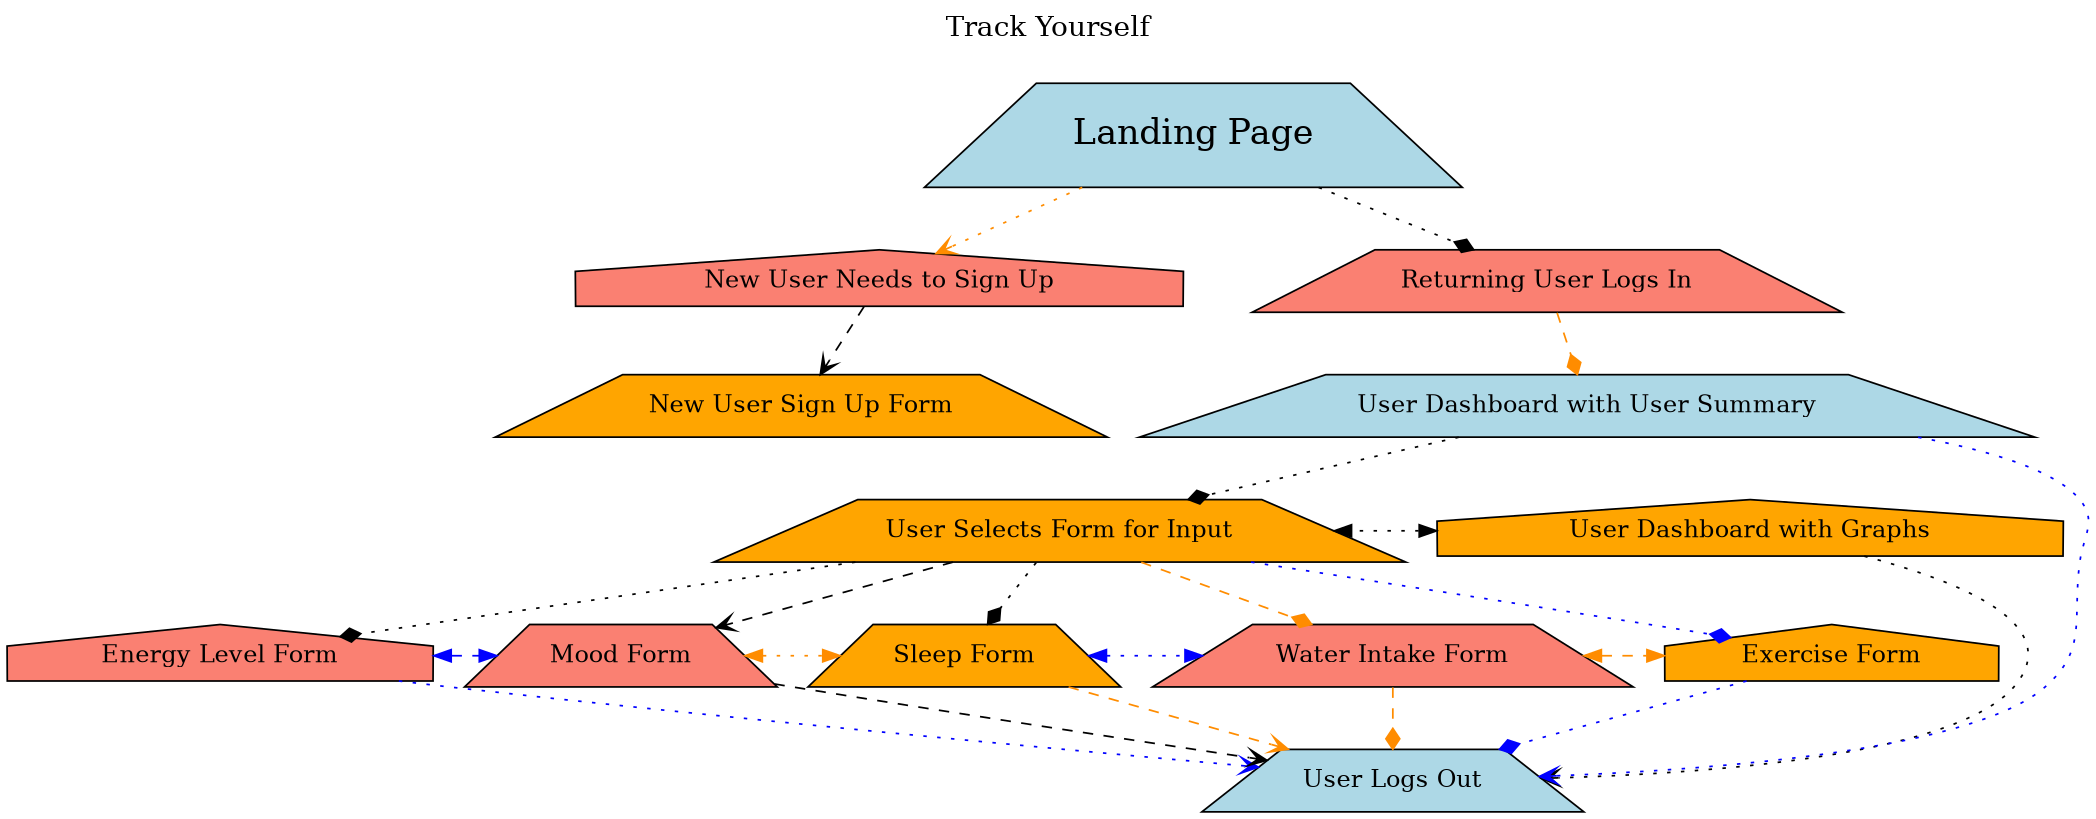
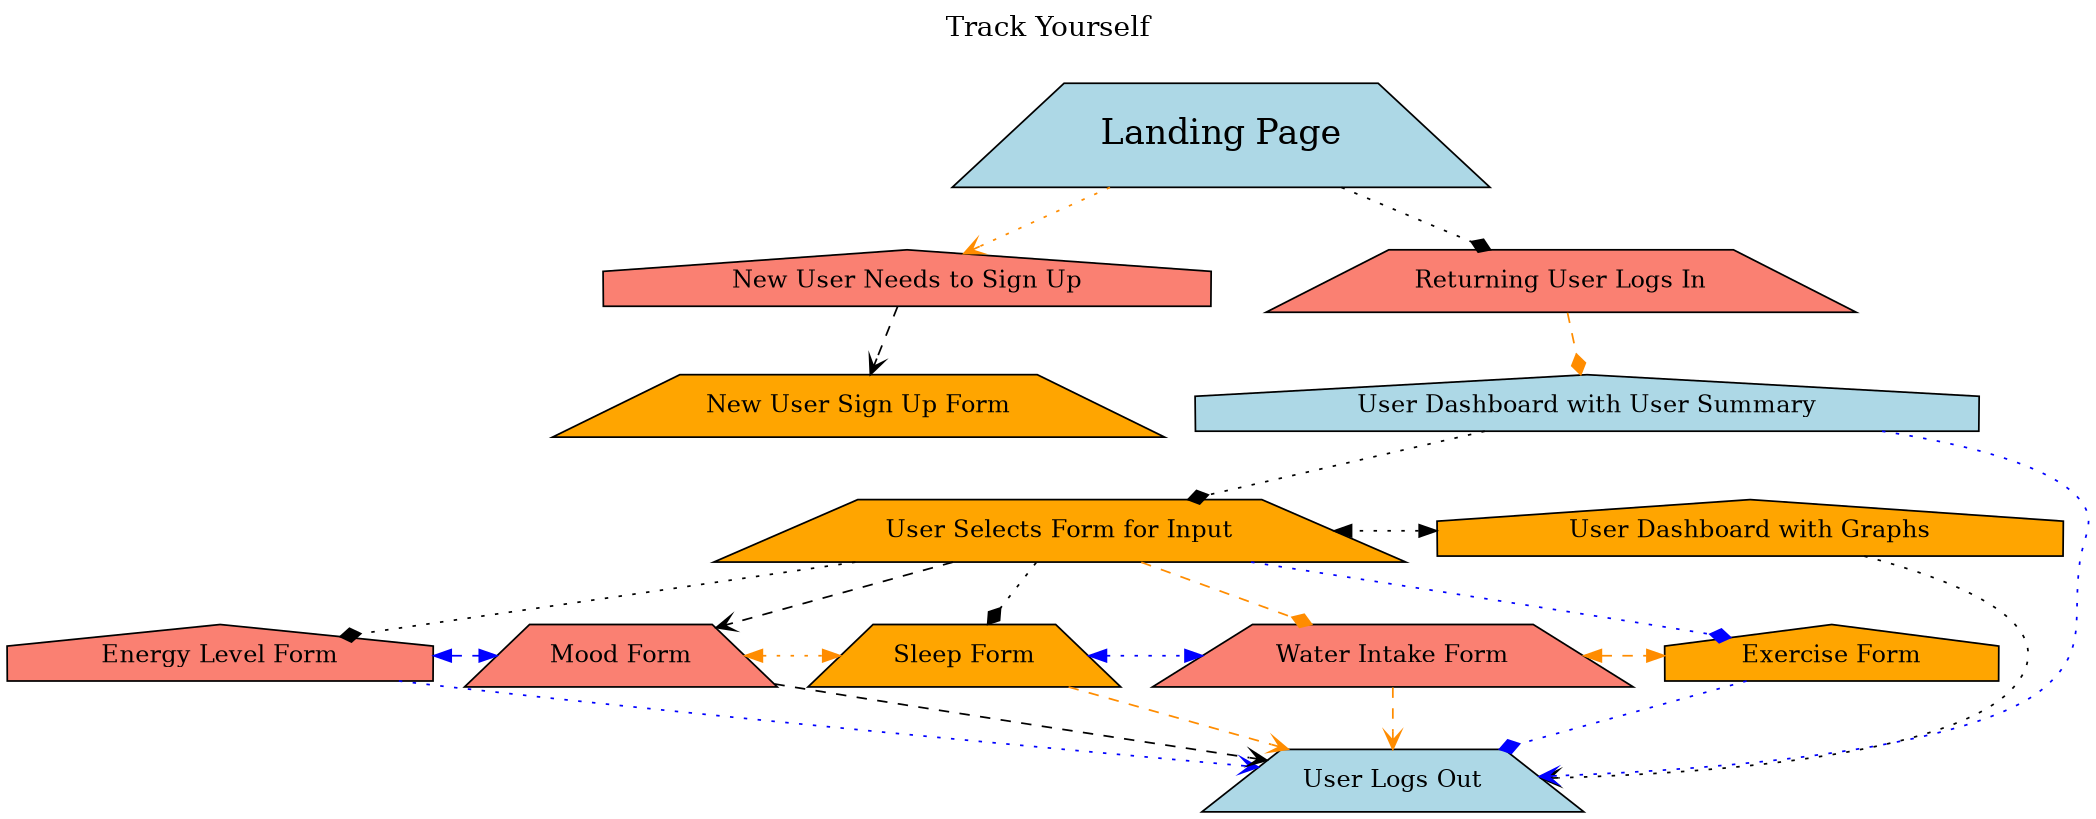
node "User Dashboard with User Summary": shape trapezium -> house
edge "Water Intake Form" -> "User Logs Out": arrowhead diamond -> vee
